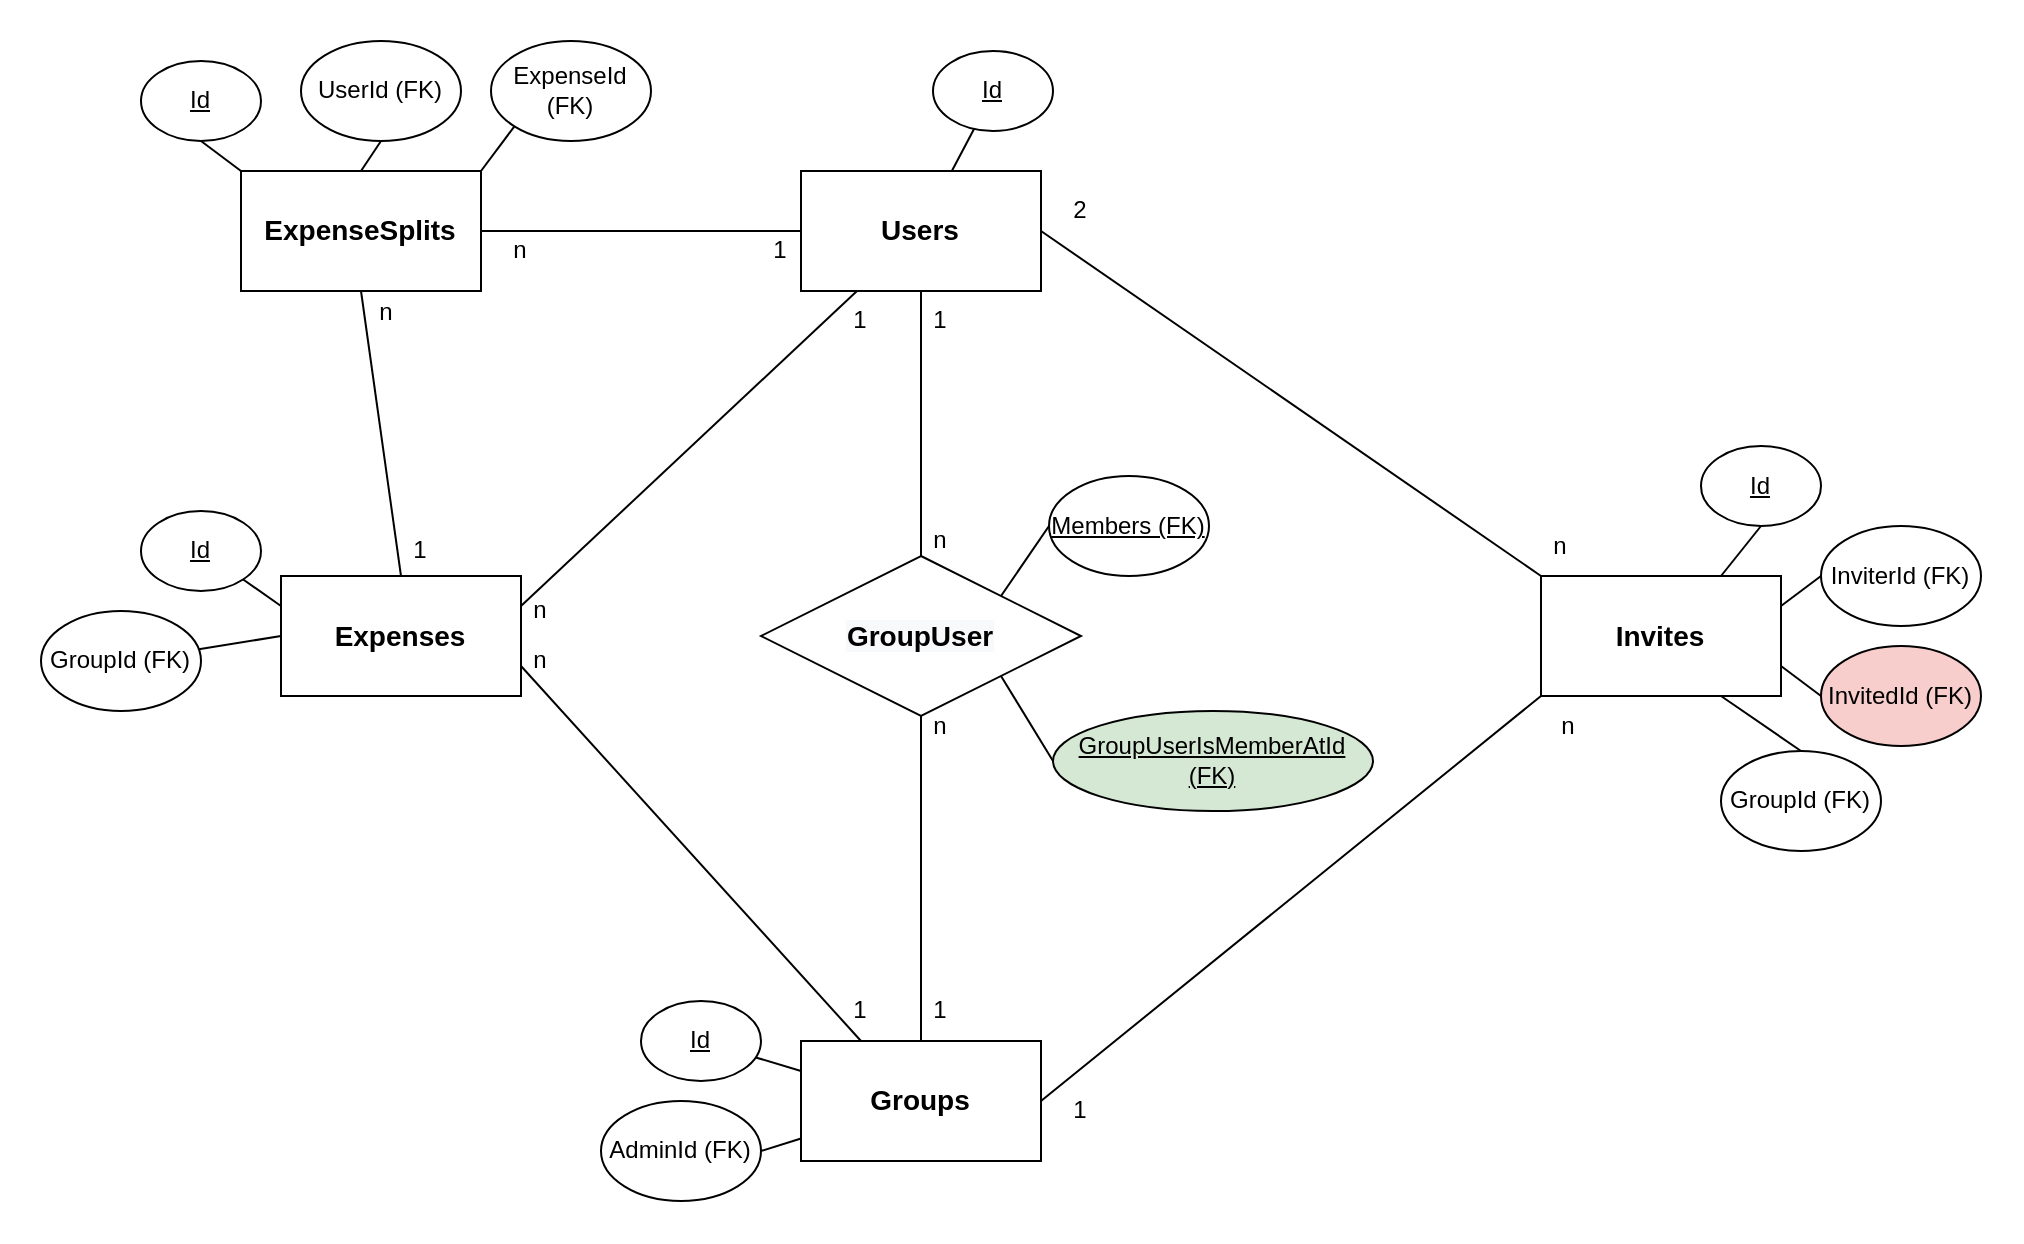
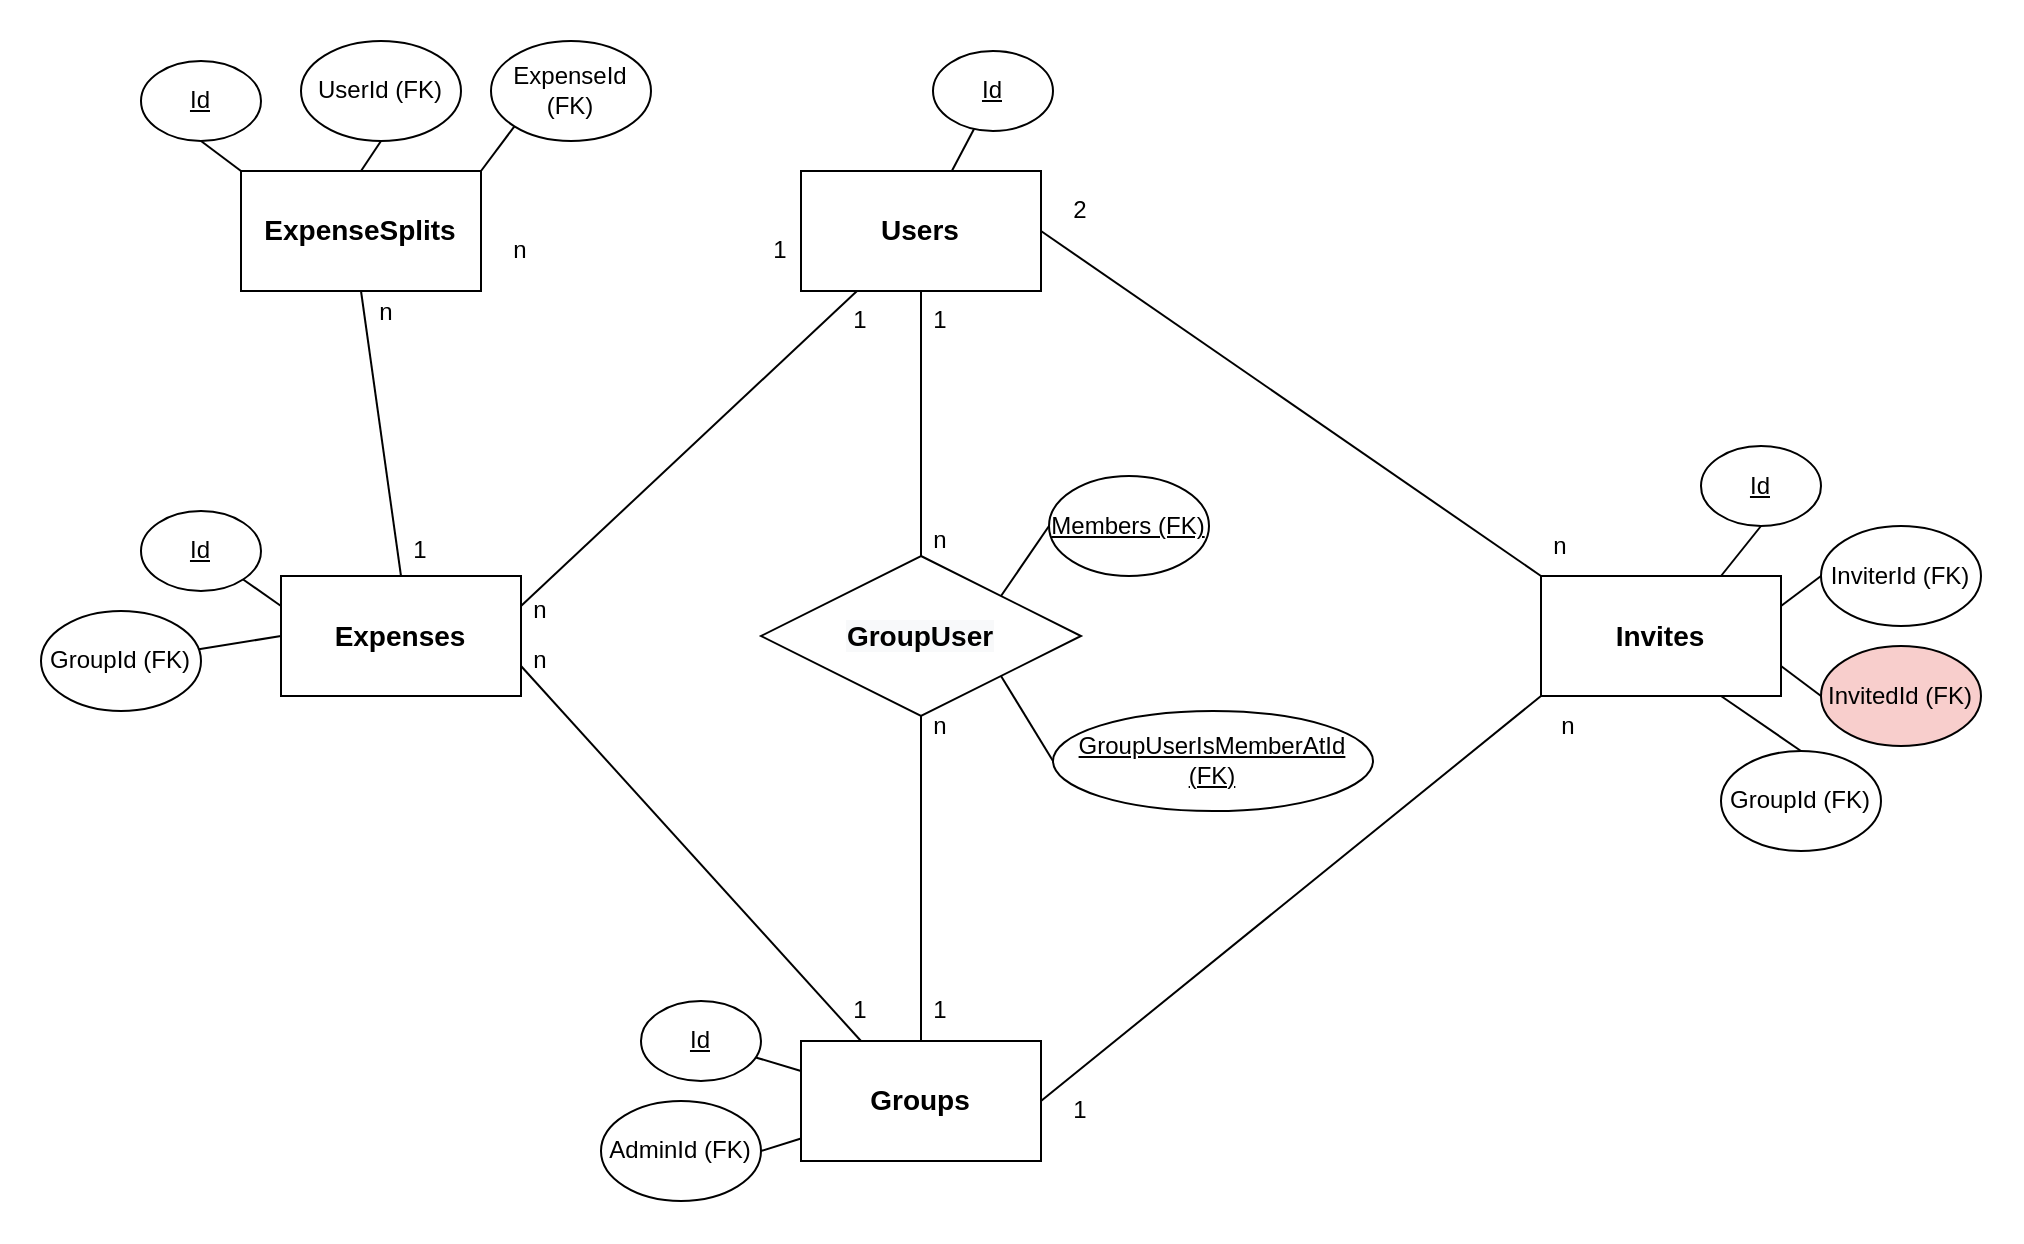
edge "ExpenseSplits" -- "Users": removed
node "GroupUserIsMemberAtId (FK)": fillcolor #d5e8d4 -> #ffffff
